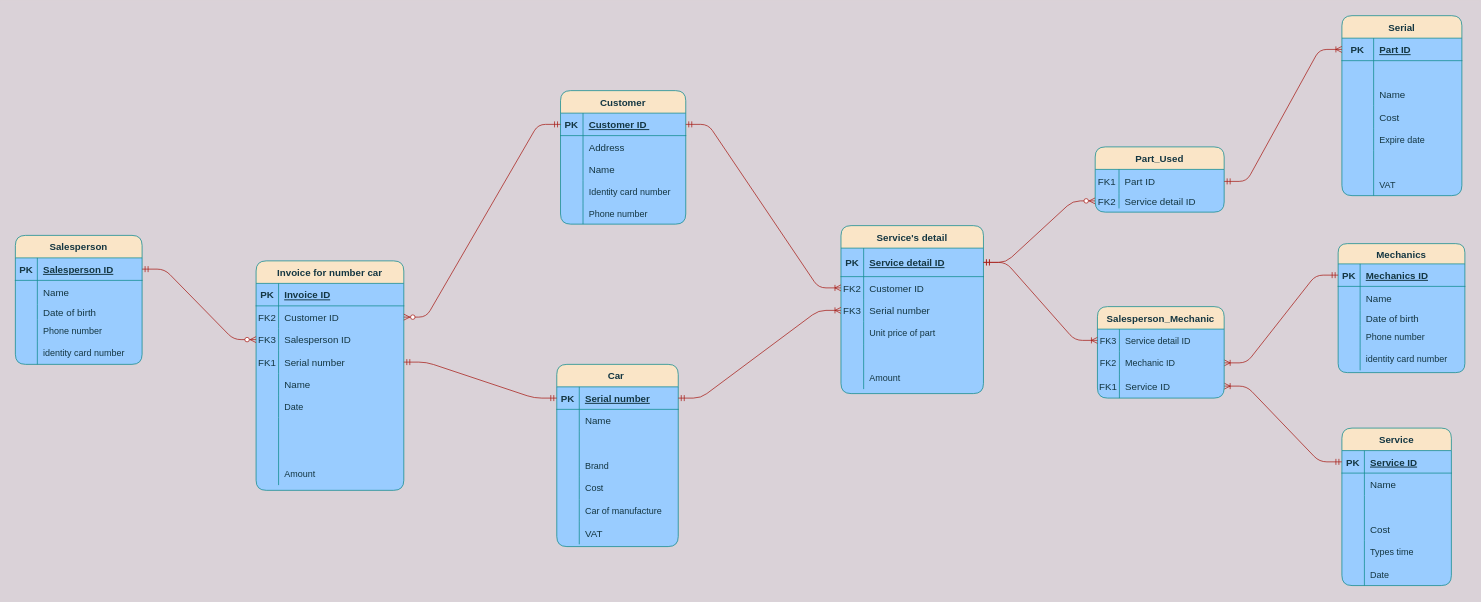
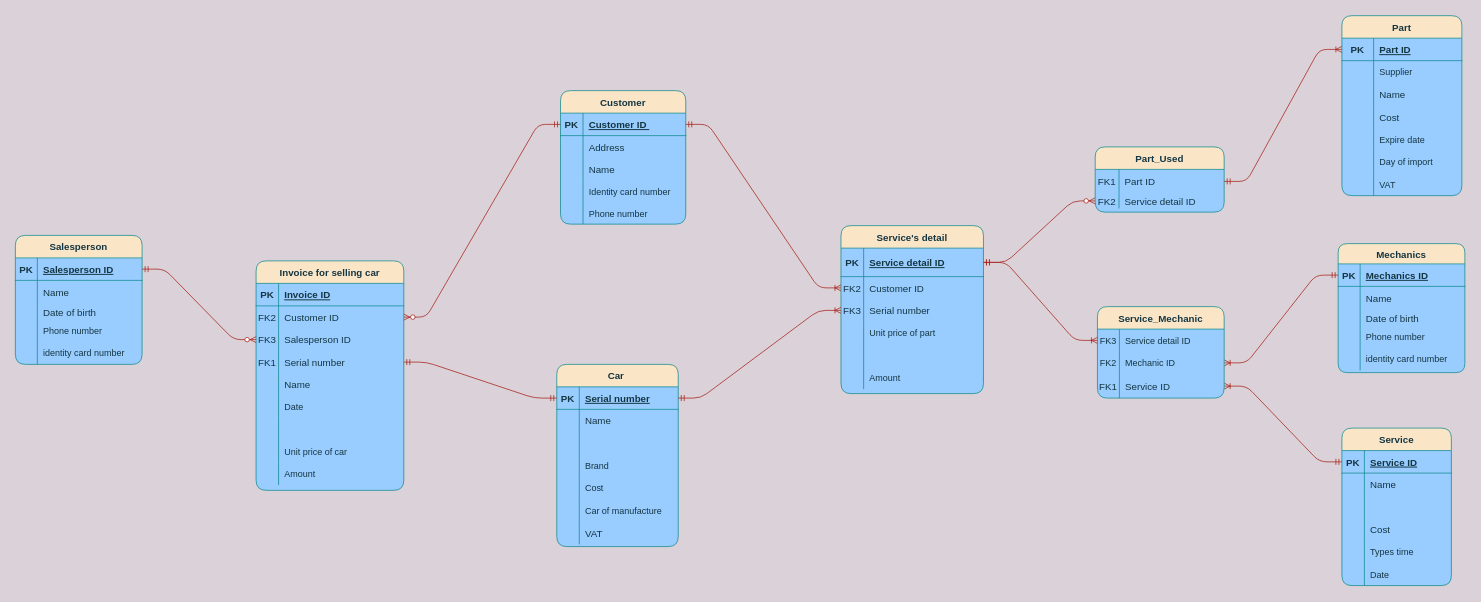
node "Serial": label "Serial" -> "Part"
node "Supplier": added
node "Day of import": added
node "Invoice for number car": label "Invoice for number car" -> "Invoice for selling car"
node "Salesperson_Mechanic": label "Salesperson_Mechanic" -> "Service_Mechanic"
node "Unit price of car": added
